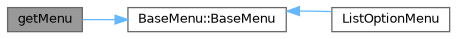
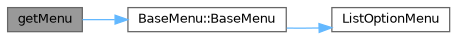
edge "ListOptionMenu" -> "BaseMenu::BaseMenu": reversed
